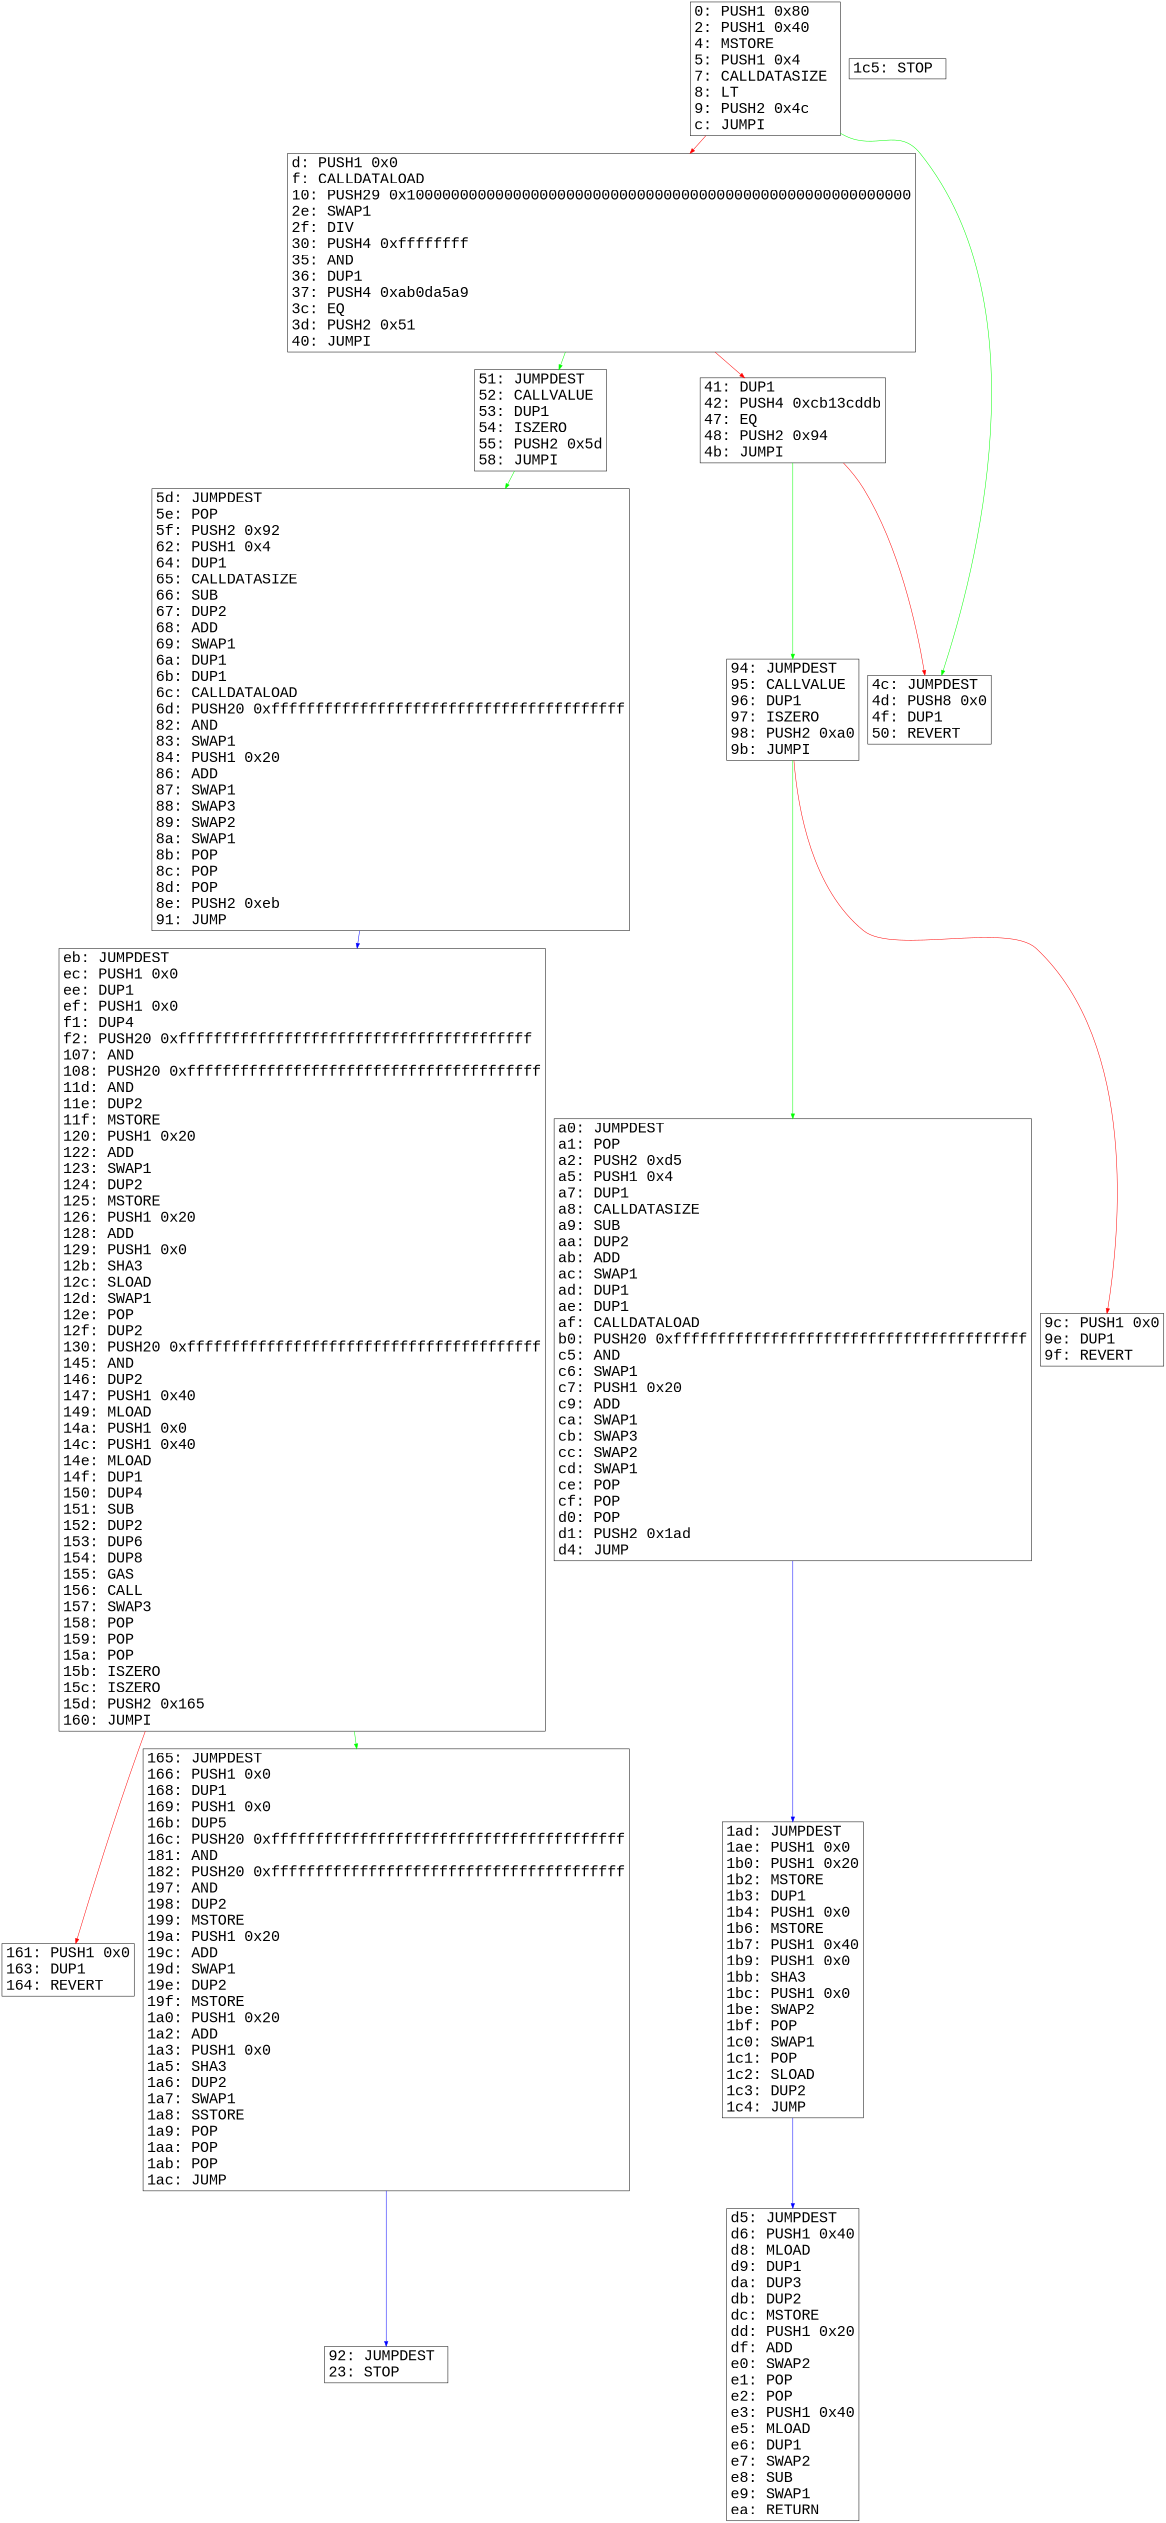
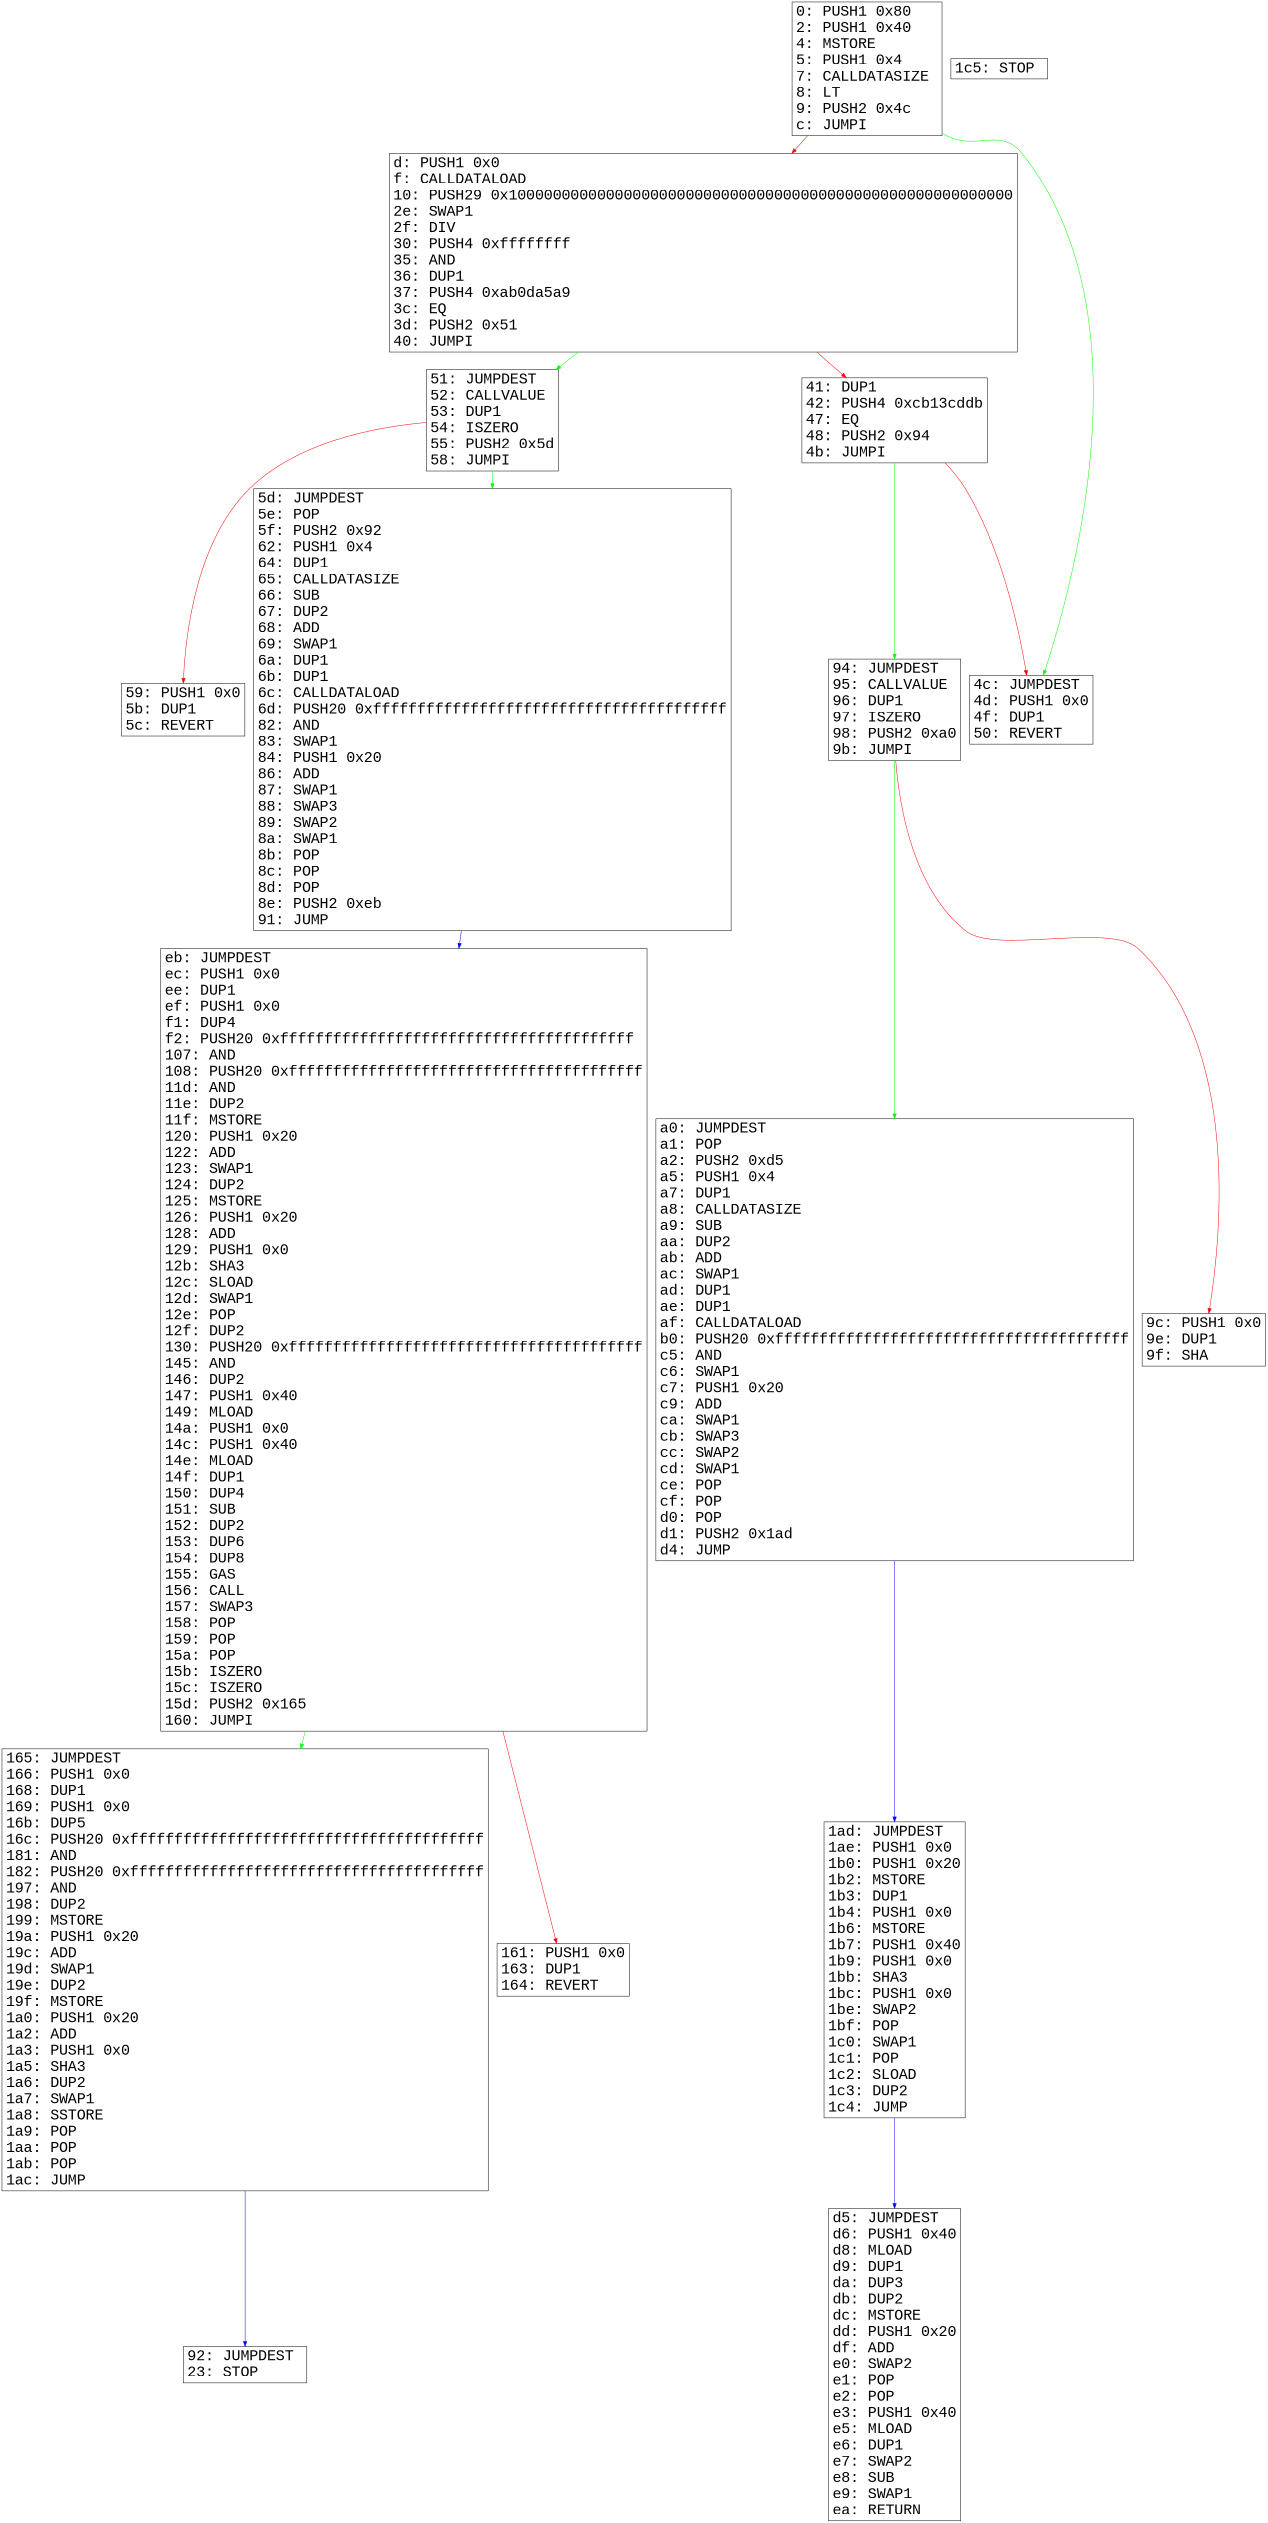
node "59: PUSH1 0x0 5b: DUP1 5c: REVERT": added
node "4c: JUMPDEST 4d: PUSH8 0x0 4f: DUP1 50: REVERT": label "4c: JUMPDEST 4d: PUSH8 0x0 4f: DUP1 50: REVERT" -> "4c: JUMPDEST 4d: PUSH1 0x0 4f: DUP1 50: REVERT"
node "9c: PUSH1 0x0 9e: DUP1 9f: REVERT": label "9c: PUSH1 0x0 9e: DUP1 9f: REVERT" -> "9c: PUSH1 0x0 9e: DUP1 9f: SHA"
